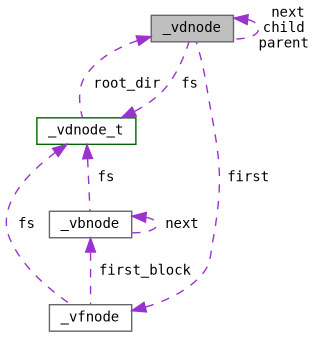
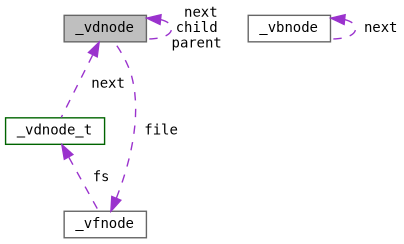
edge "_vdnode" -> "_vdnode_t": removed, label "fs"
edge "_vdnode_t" -> "_vdnode": label " root_dir" -> " next"
edge "_vdnode" -> "_vfnode": label " first" -> " file"
edge "_vbnode" -> "_vdnode_t": removed, label "fs"
edge "_vfnode" -> "_vbnode": removed, label "first_block"
